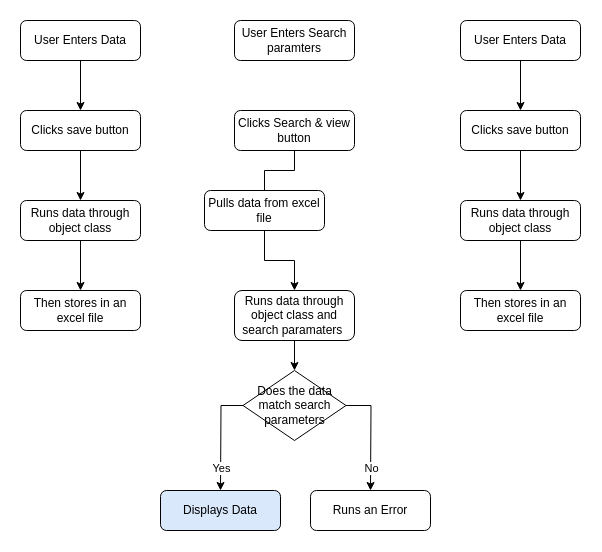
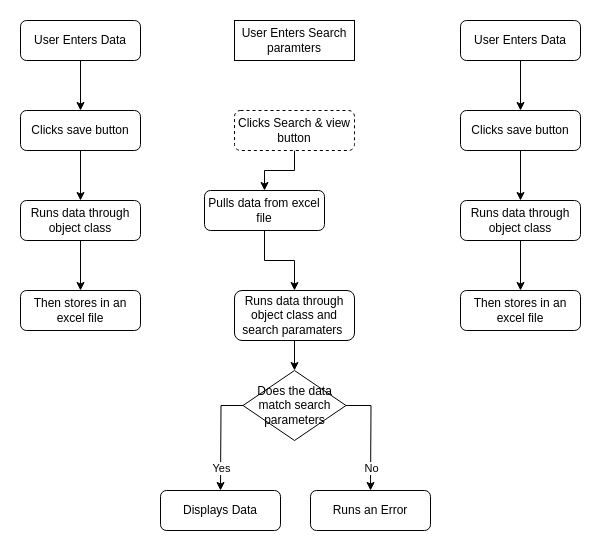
node "User Enters Search paramters": shape rounded rectangle -> rectangle
node "Clicks Search & view button": style solid -> dashed
edge "Clicks Search & view button" -- "Pulls data from excel file": arrowhead none -> classic
node "Displays Data": fillcolor #dae8fc -> #ffffff
